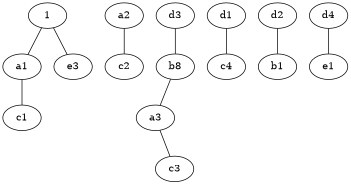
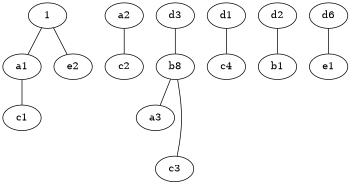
node "d4": label "d4" -> "d6"
node "e3": label "e3" -> "e2"
edge "a3" -- "c3": now "b8" -- "c3"
